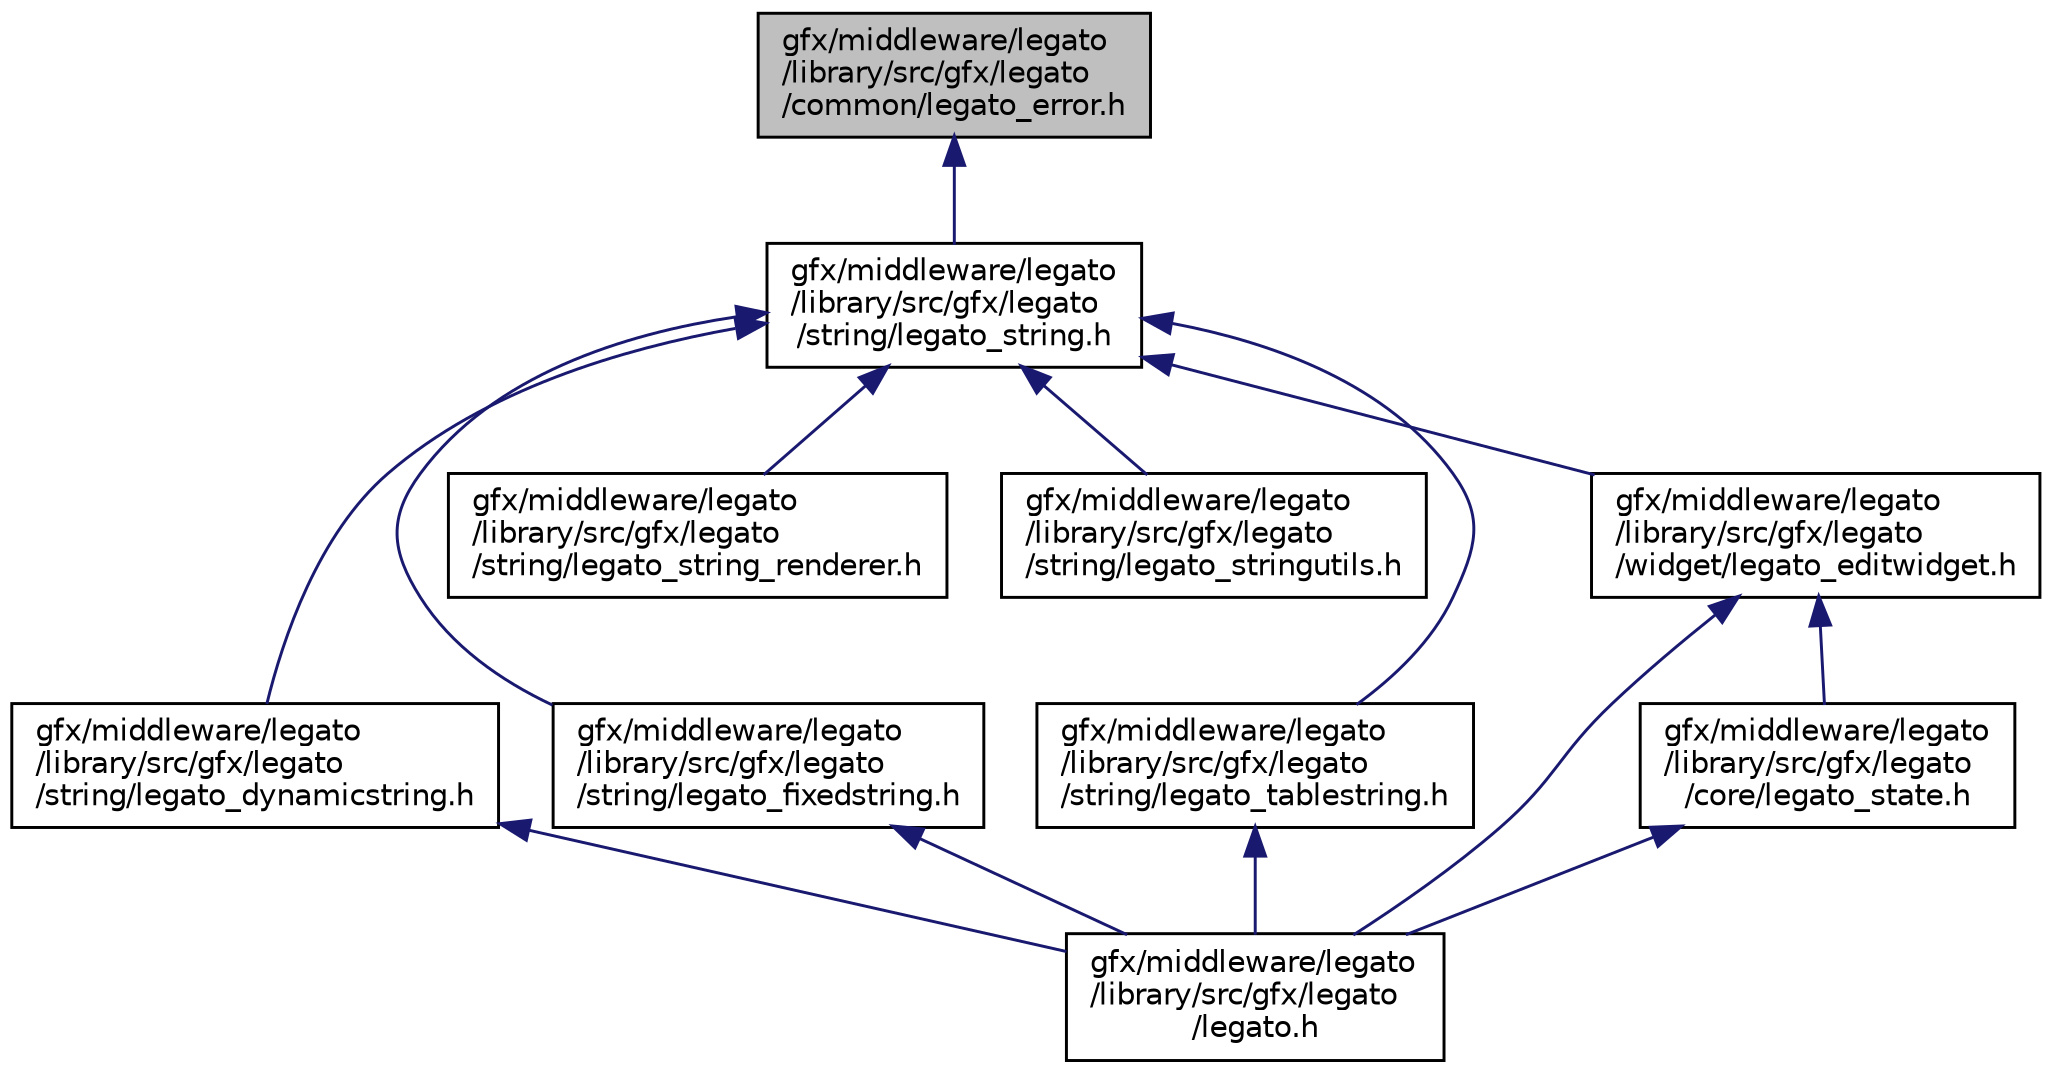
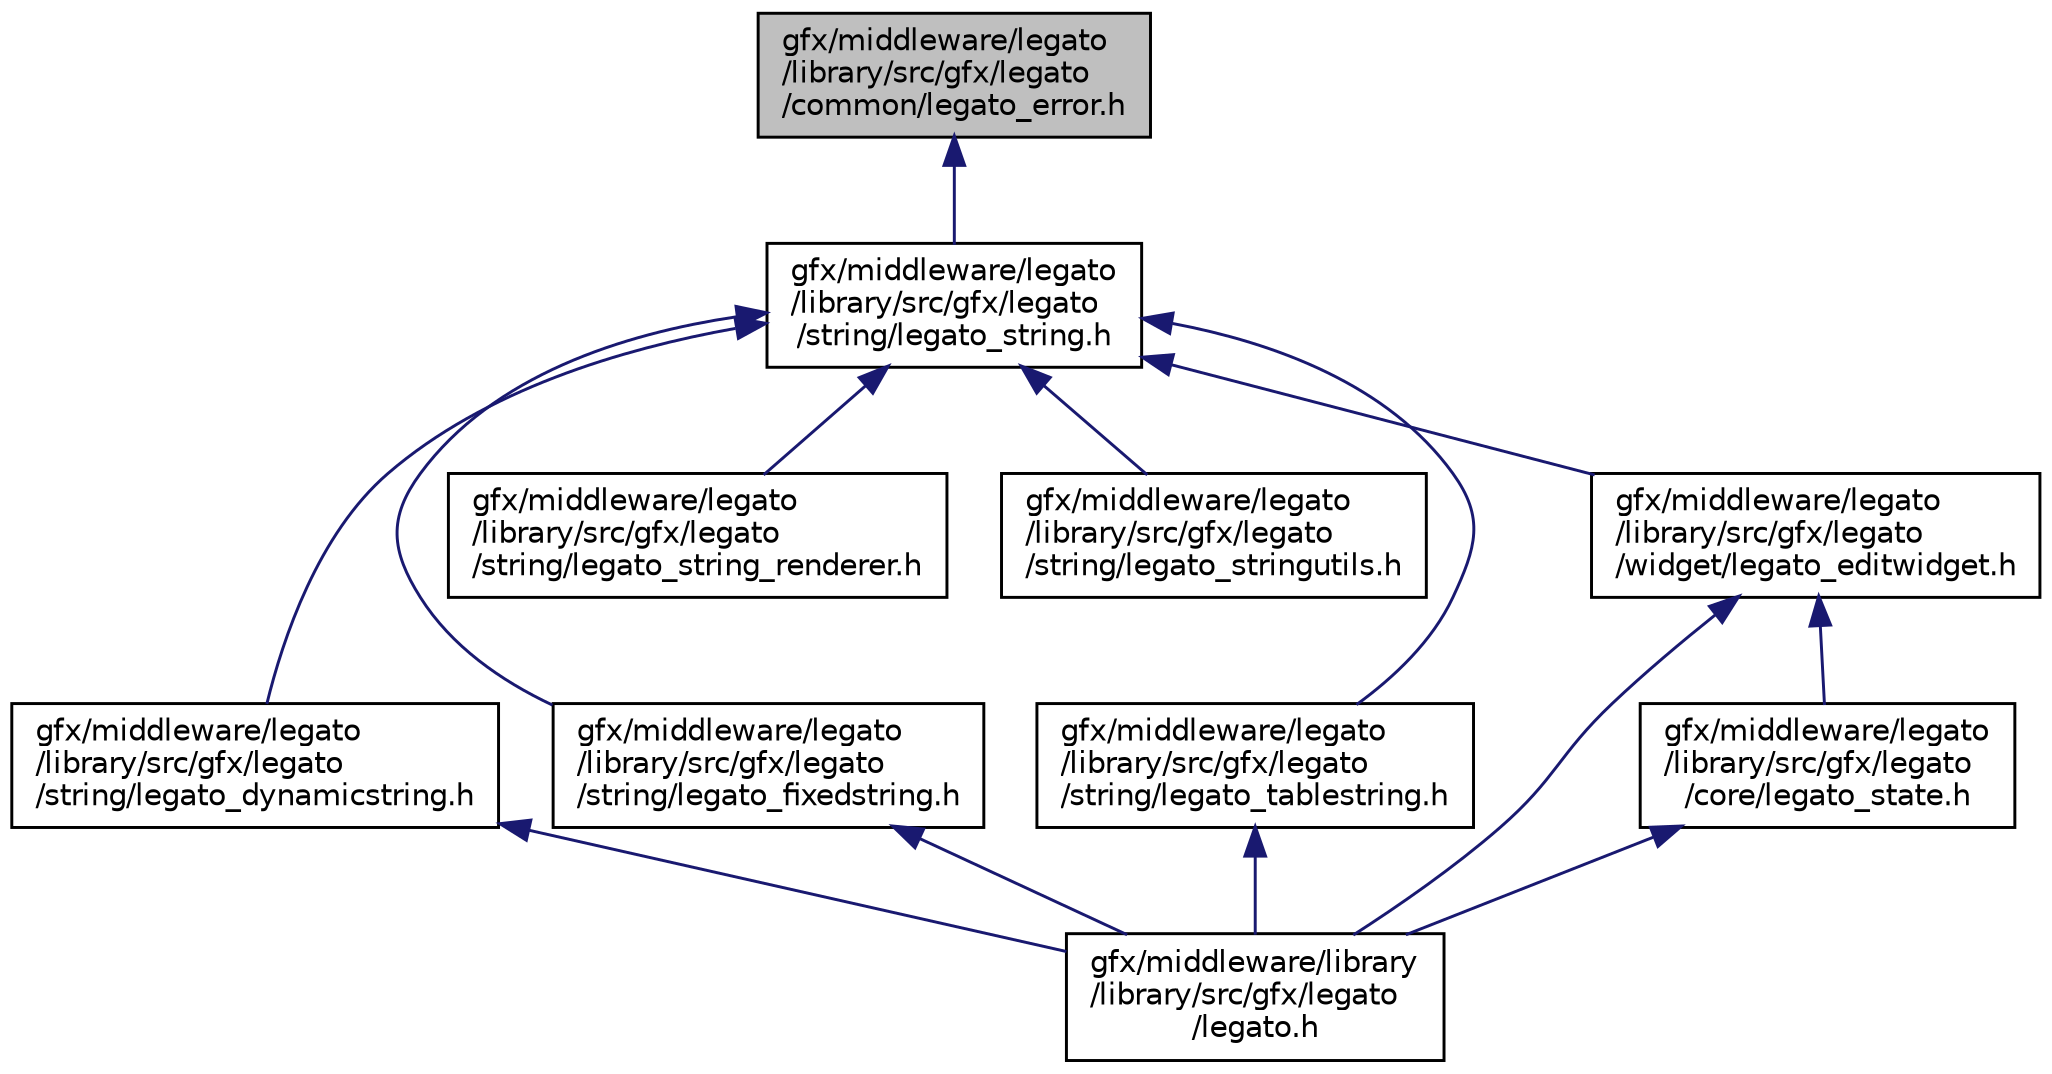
node "gfx/middleware/legato /library/src/gfx/legato /legato.h": label "gfx/middleware/legato /library/src/gfx/legato /legato.h" -> "gfx/middleware/library /library/src/gfx/legato /legato.h"
